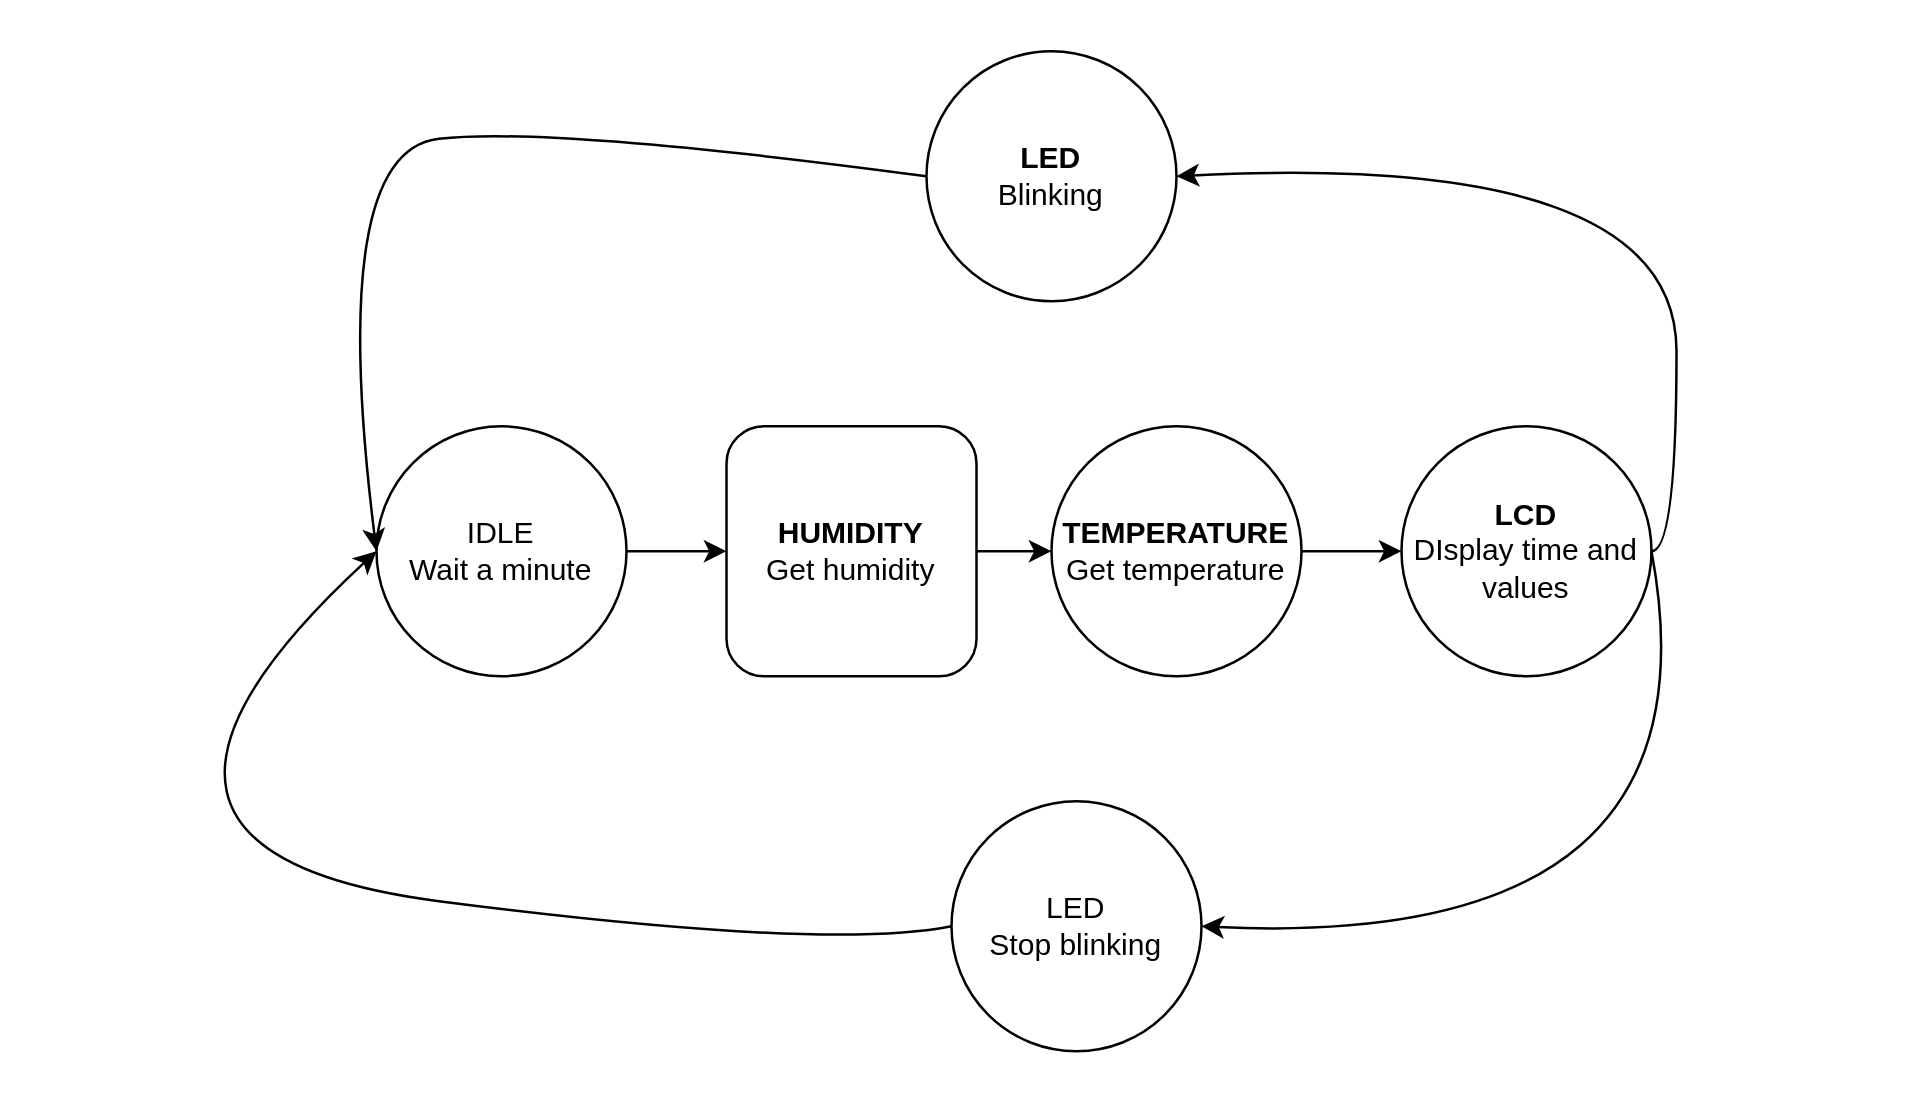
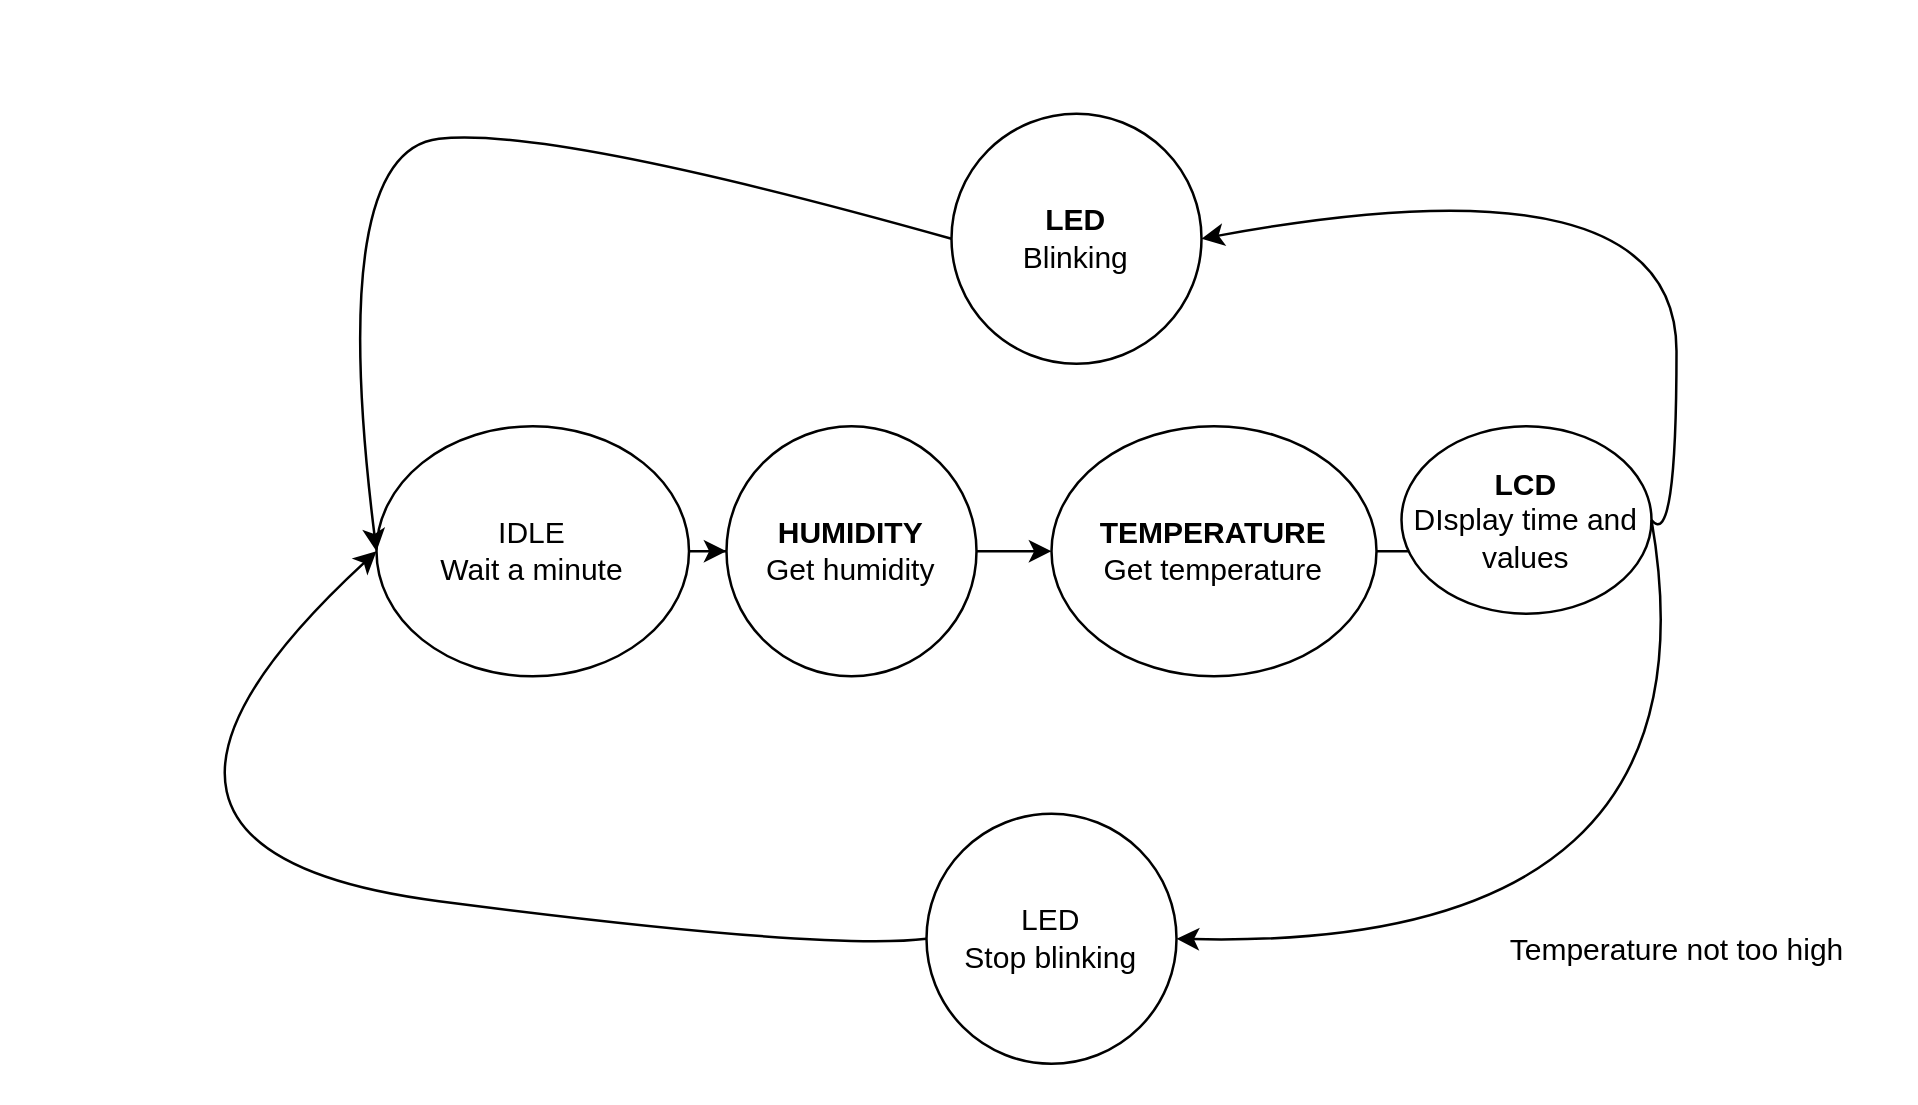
node "LED Blinking": moved (1051, 176) -> (1076, 239)
node "IDLE Wait a minute": size 250x250 -> 313x250
node "HUMIDITY Get humidity": shape rounded rectangle -> ellipse
node "TEMPERATURE Get temperature": size 250x250 -> 325x250
node "LCD DIsplay time and values": size 250x250 -> 250x188
node "LED Stop blinking": moved (1076, 926) -> (1051, 939)
node "Temperature not too high": added
